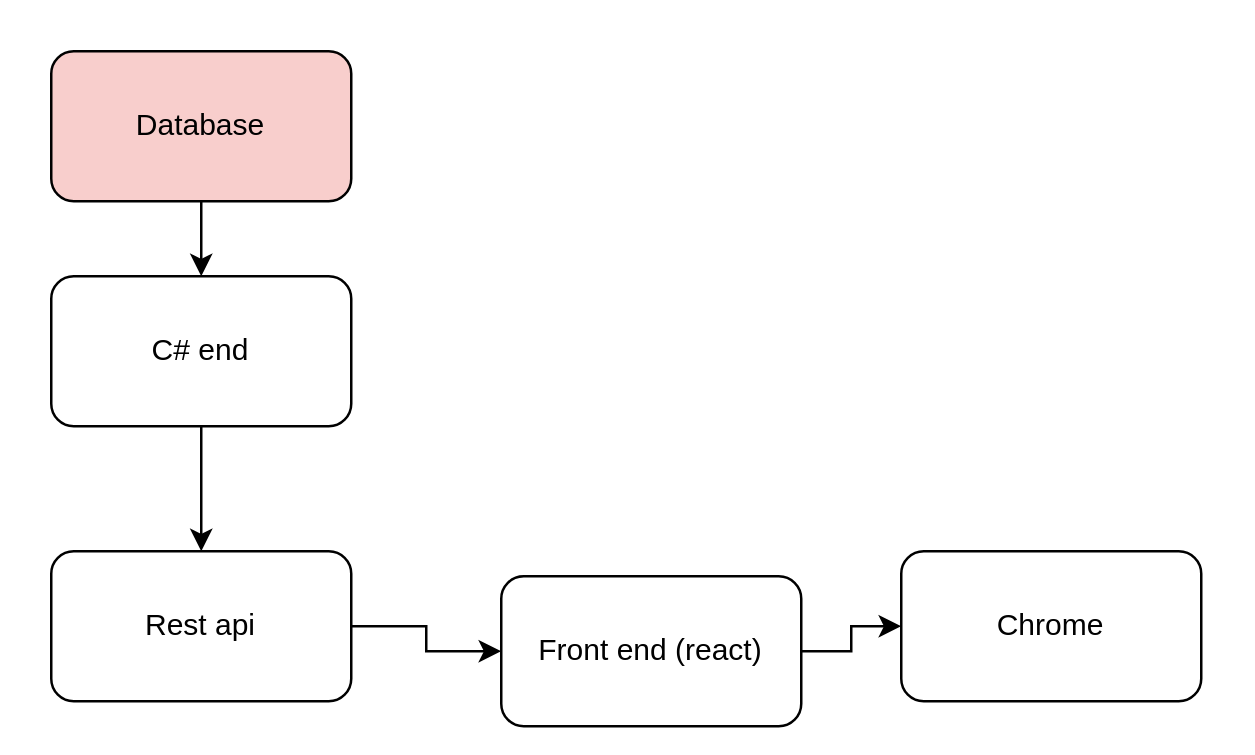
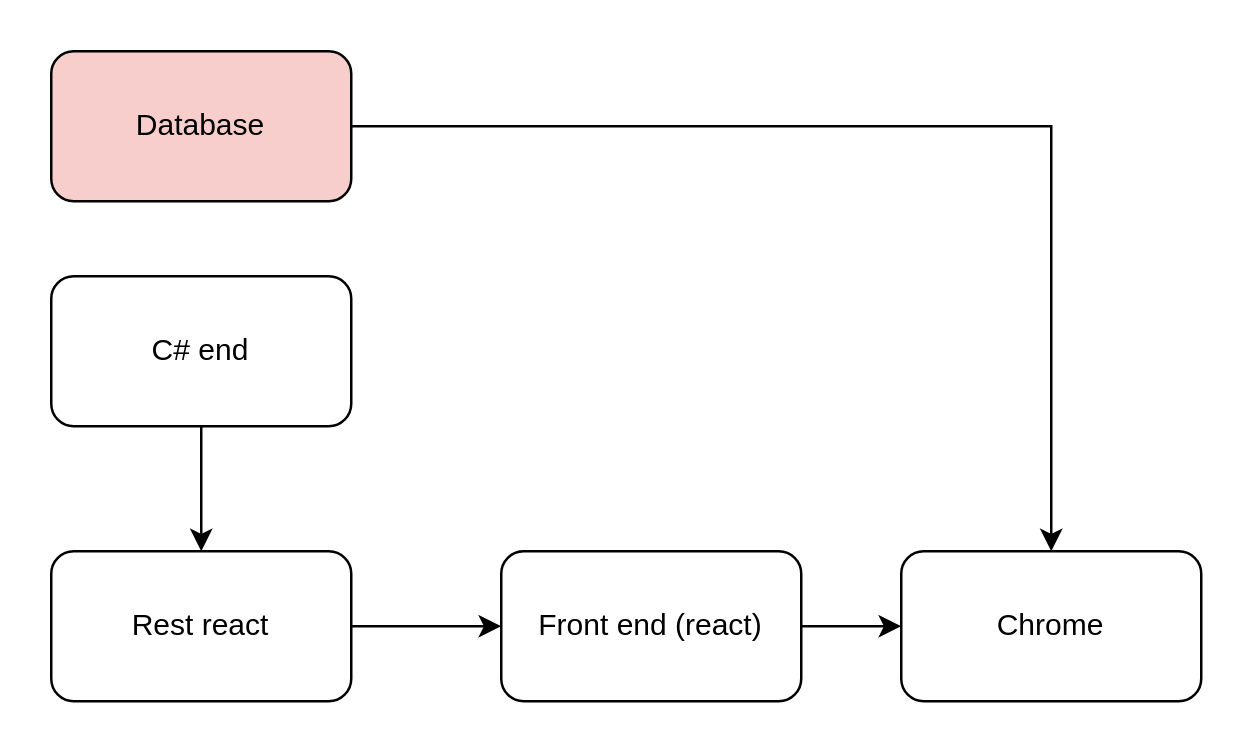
edge "Database" -> "C# end": now "Database" -> "Chrome"
node "Rest api": label "Rest api" -> "Rest react"
node "Front end (react)": moved (651, 651) -> (651, 626)
